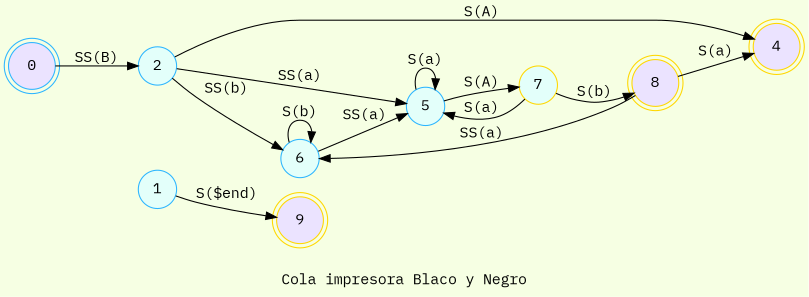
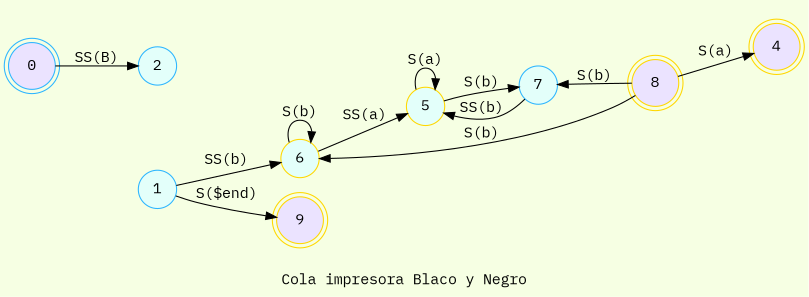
edge "2" -> "4": removed, label "S(A)"
edge "5" -> "7": label "S(A)" -> "S(b)"
edge "2" -> "5": removed, label "SS(a)"
node "7": color gold -> #2cb5ff
edge "7" -> "8": reversed
node "5": color #2cb5ff -> gold
edge "7" -> "5": label "S(a)" -> "SS(b)"
edge "2" -> "6": now "1" -> "6"
edge "8" -> "6": label "SS(a)" -> "S(b)"
node "6": color #2cb5ff -> gold
